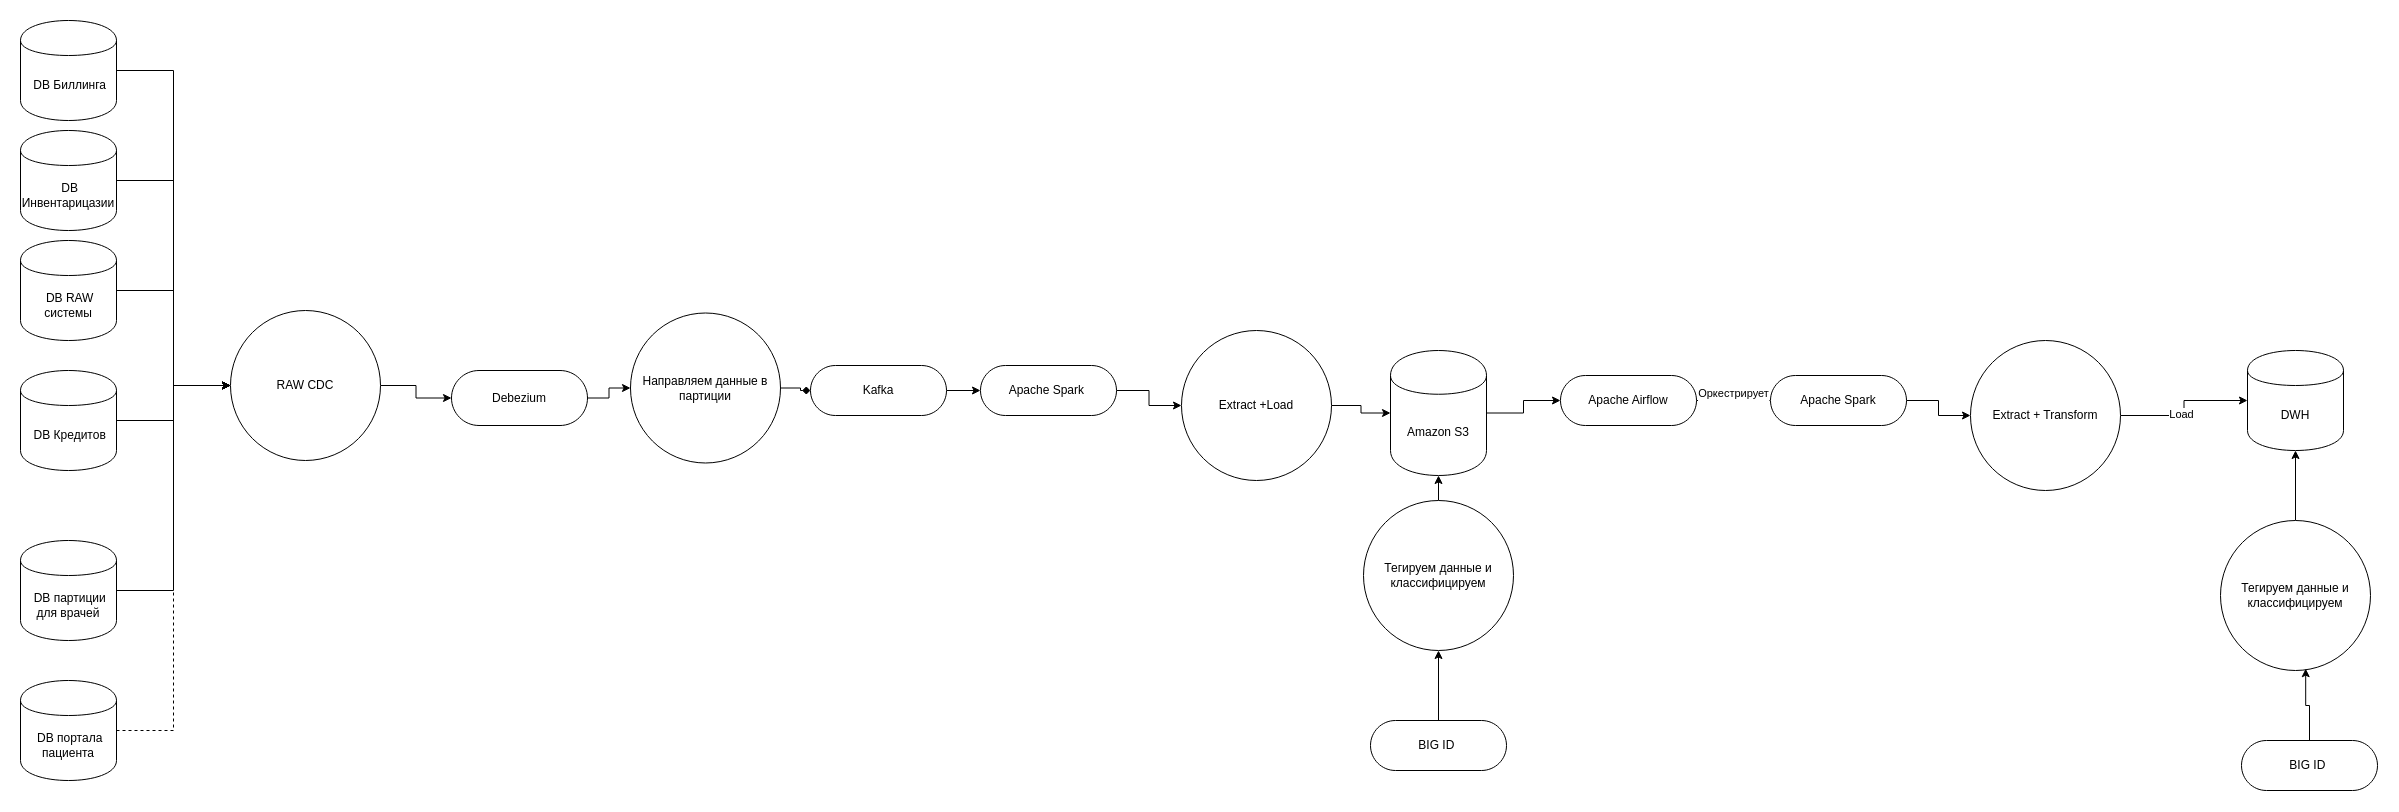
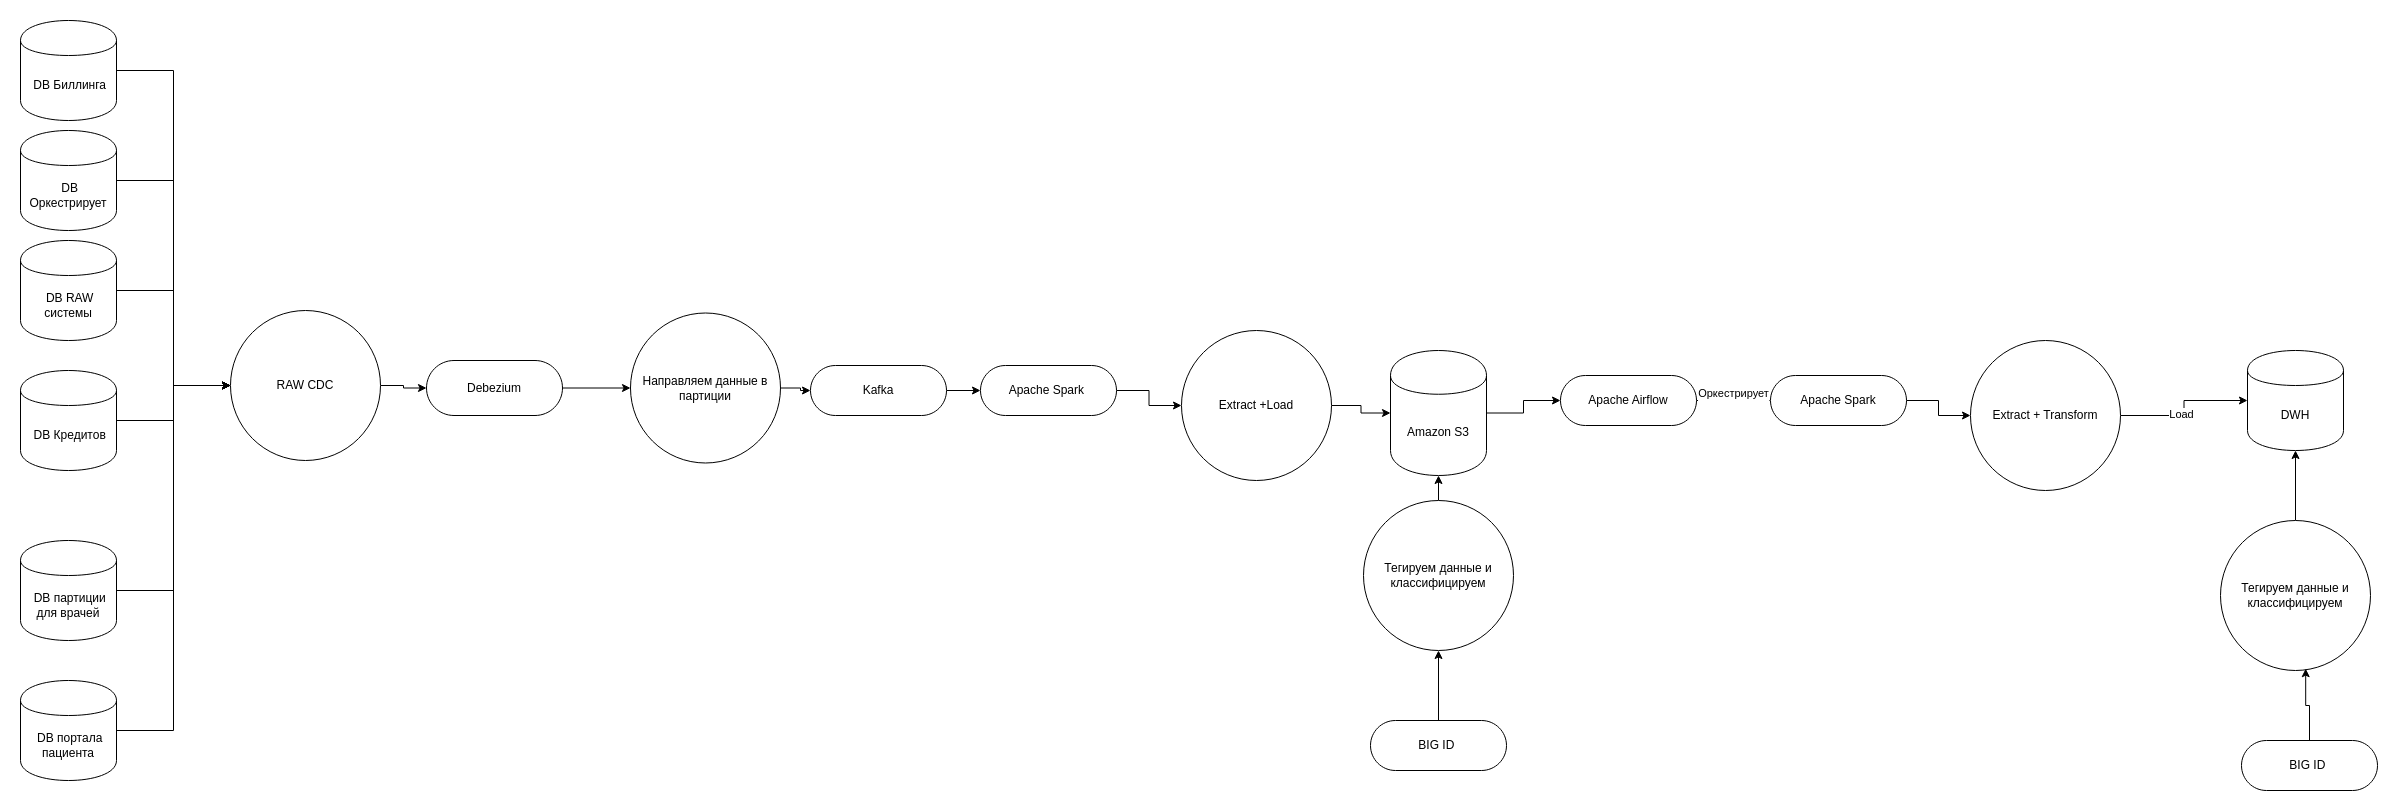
node "DB Инвентарицазии": label "DB Инвентарицазии" -> "DB Оркестрирует"
edge "Направляем данные в партиции" -> "Kafka": arrowhead diamond -> classic
node "Debezium": moved (520, 398) -> (495, 388)
edge "DB портала пациента" -> "RAW CDC": style dashed -> solid
